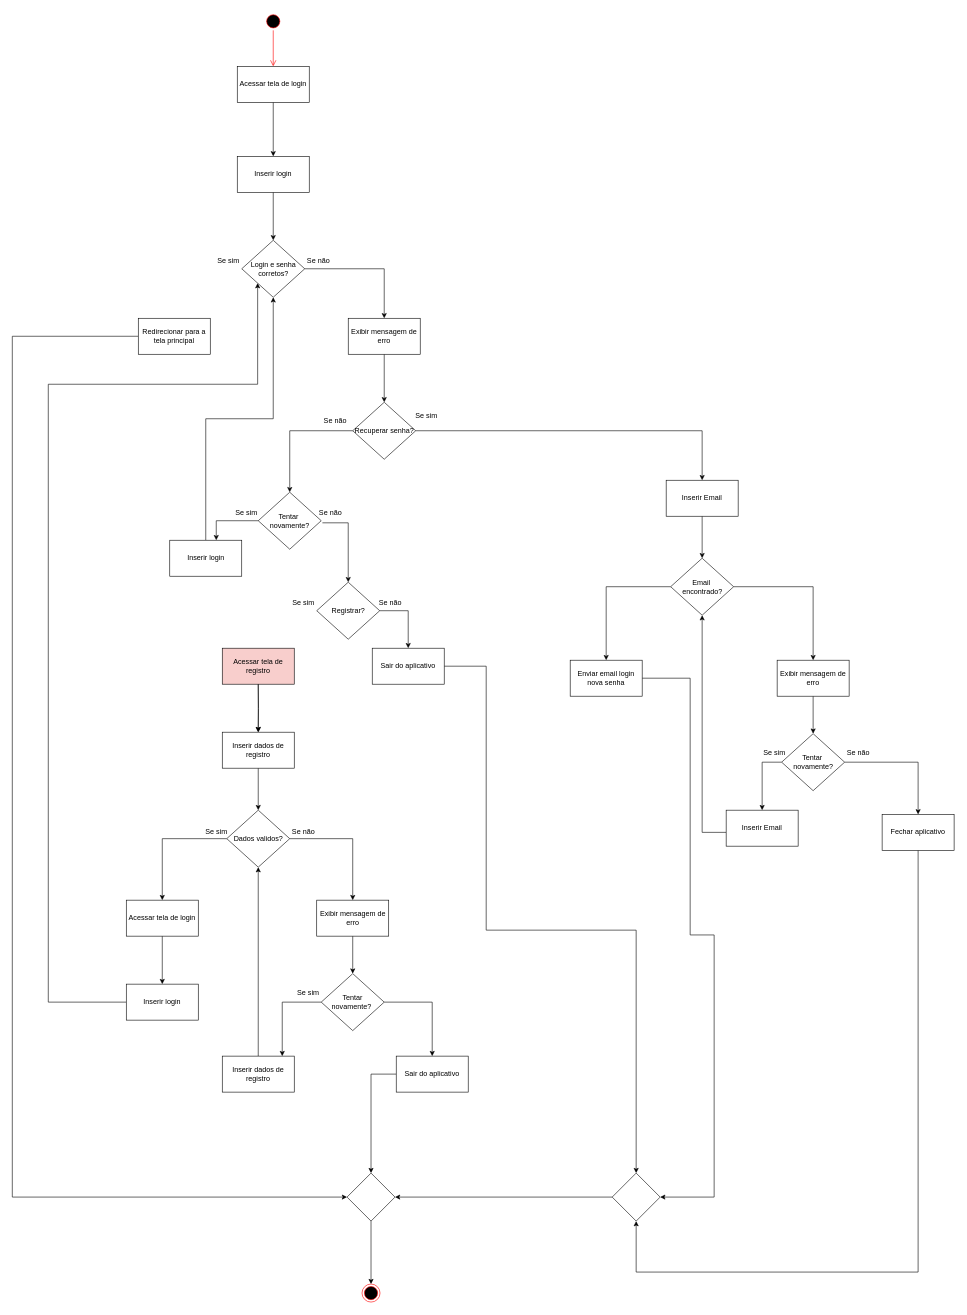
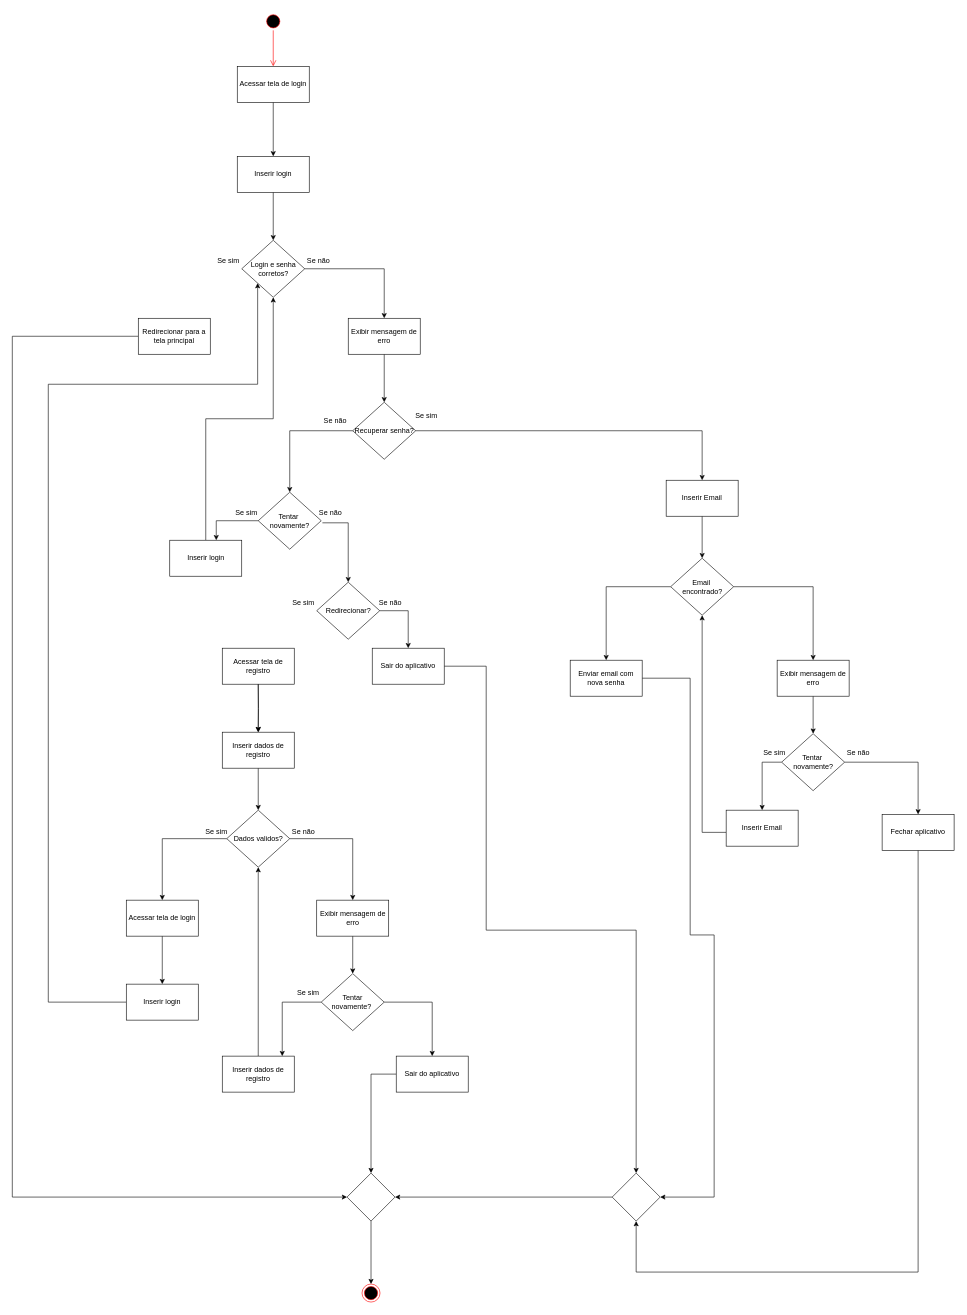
node "Registrar?": label "Registrar?" -> "Redirecionar?"
node "Acessar tela de registro": fillcolor #f8cecc -> #ffffff
node "Enviar email login nova senha": label "Enviar email login nova senha" -> "Enviar email com nova senha"
